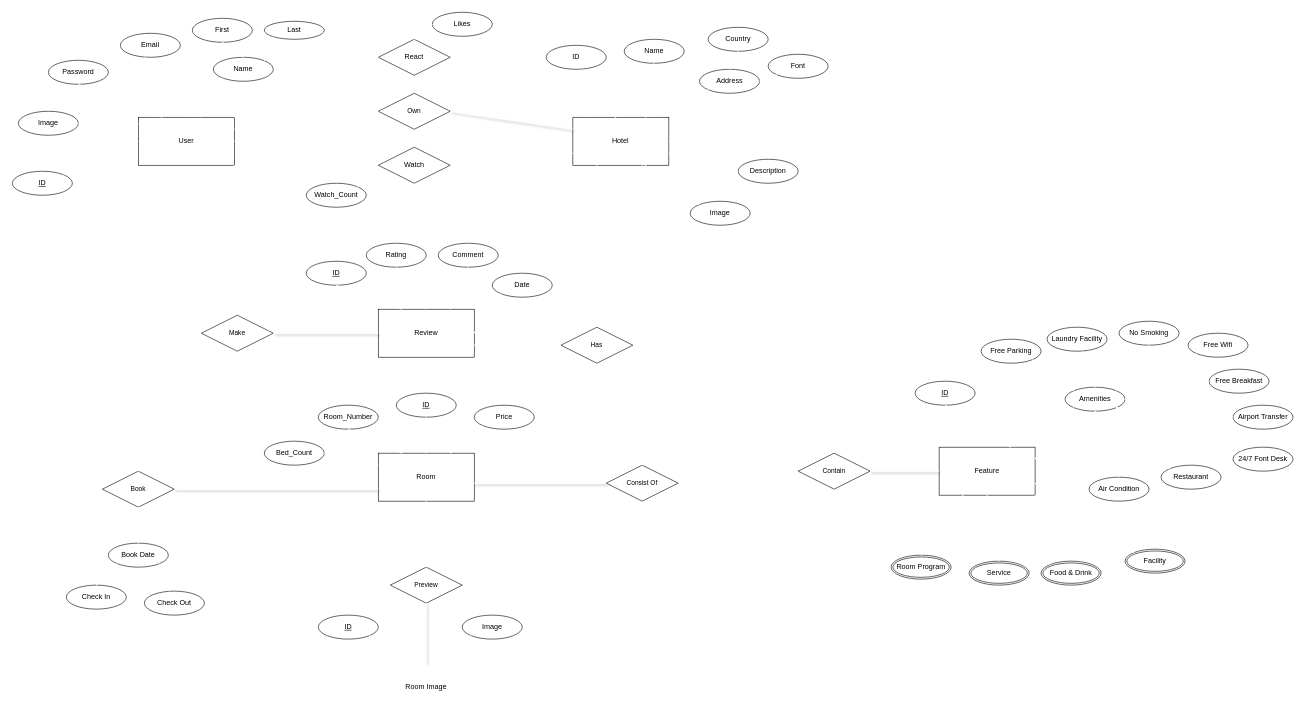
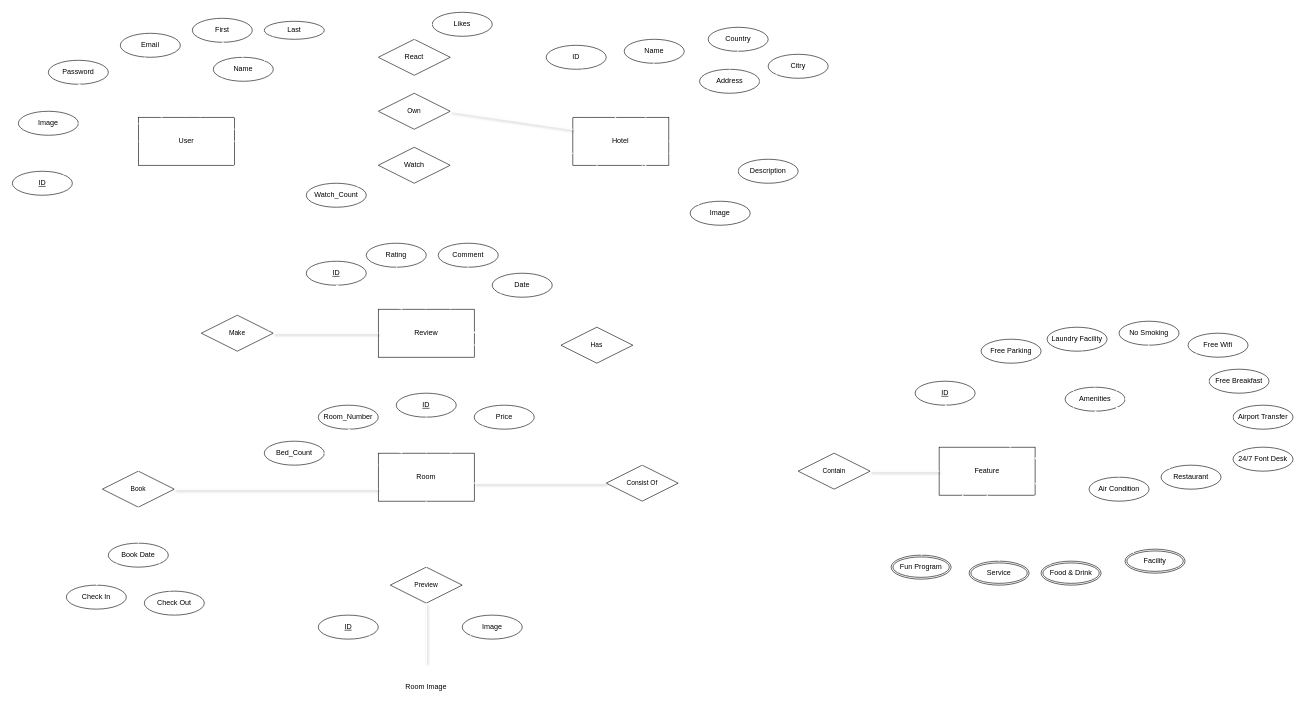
node "Font": label "Font" -> "Citry"
node "Room Program": label "Room Program" -> "Fun Program"
